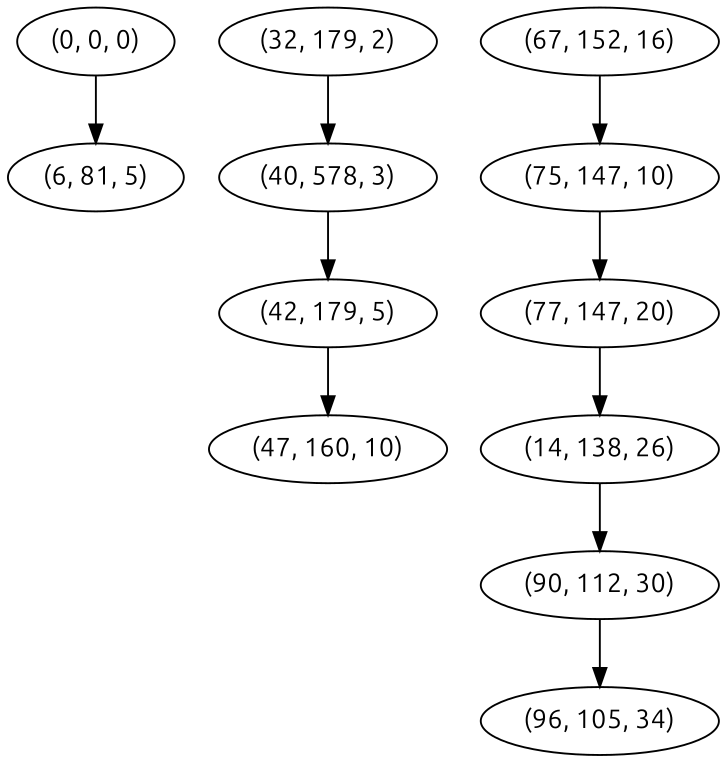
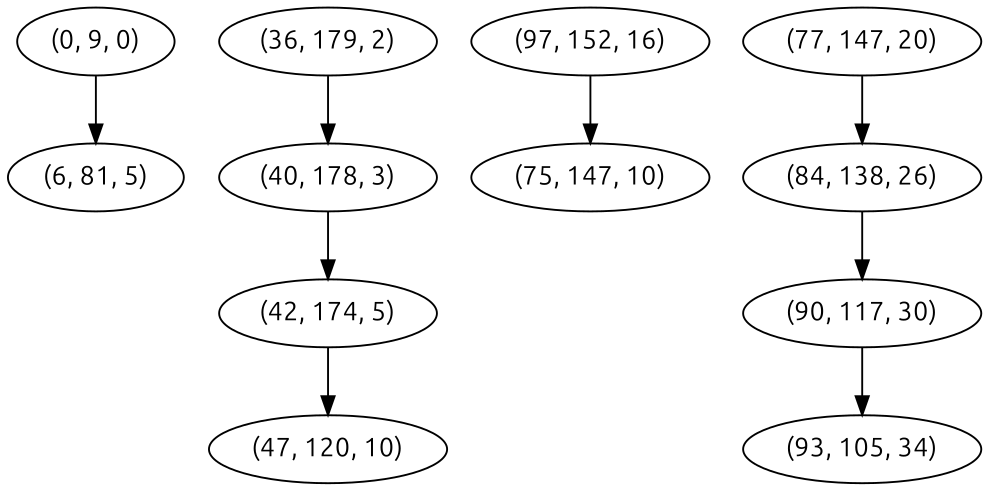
node "(0, 0, 0)": label "(0, 0, 0)" -> "(0, 9, 0)"
node "(32, 179, 2)": label "(32, 179, 2)" -> "(36, 179, 2)"
node "(67, 152, 16)": label "(67, 152, 16)" -> "(97, 152, 16)"
node "(40, 578, 3)": label "(40, 578, 3)" -> "(40, 178, 3)"
edge "(75, 147, 10)" -> "(77, 147, 20)": removed
node "(42, 179, 5)": label "(42, 179, 5)" -> "(42, 174, 5)"
node "(47, 160, 10)": label "(47, 160, 10)" -> "(47, 120, 10)"
node "(14, 138, 26)": label "(14, 138, 26)" -> "(84, 138, 26)"
node "(90, 112, 30)": label "(90, 112, 30)" -> "(90, 117, 30)"
node "(96, 105, 34)": label "(96, 105, 34)" -> "(93, 105, 34)"
